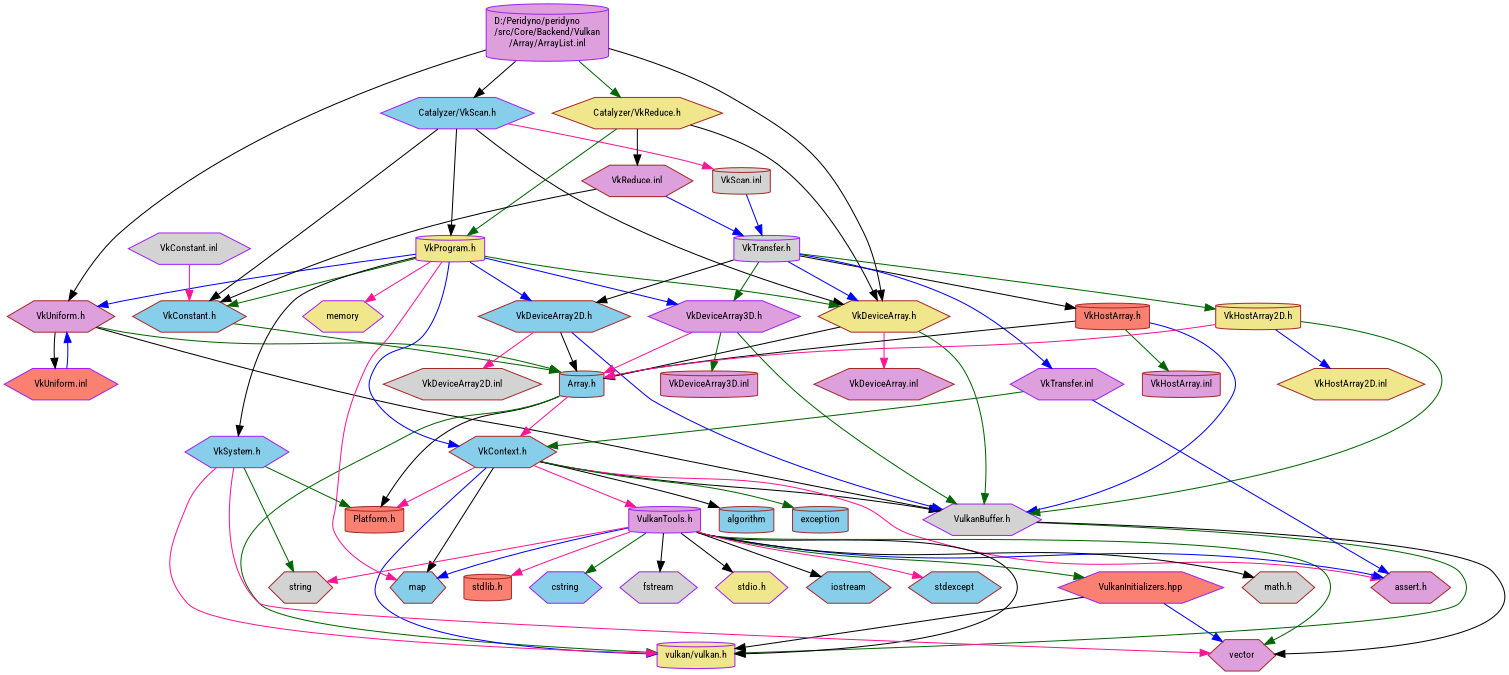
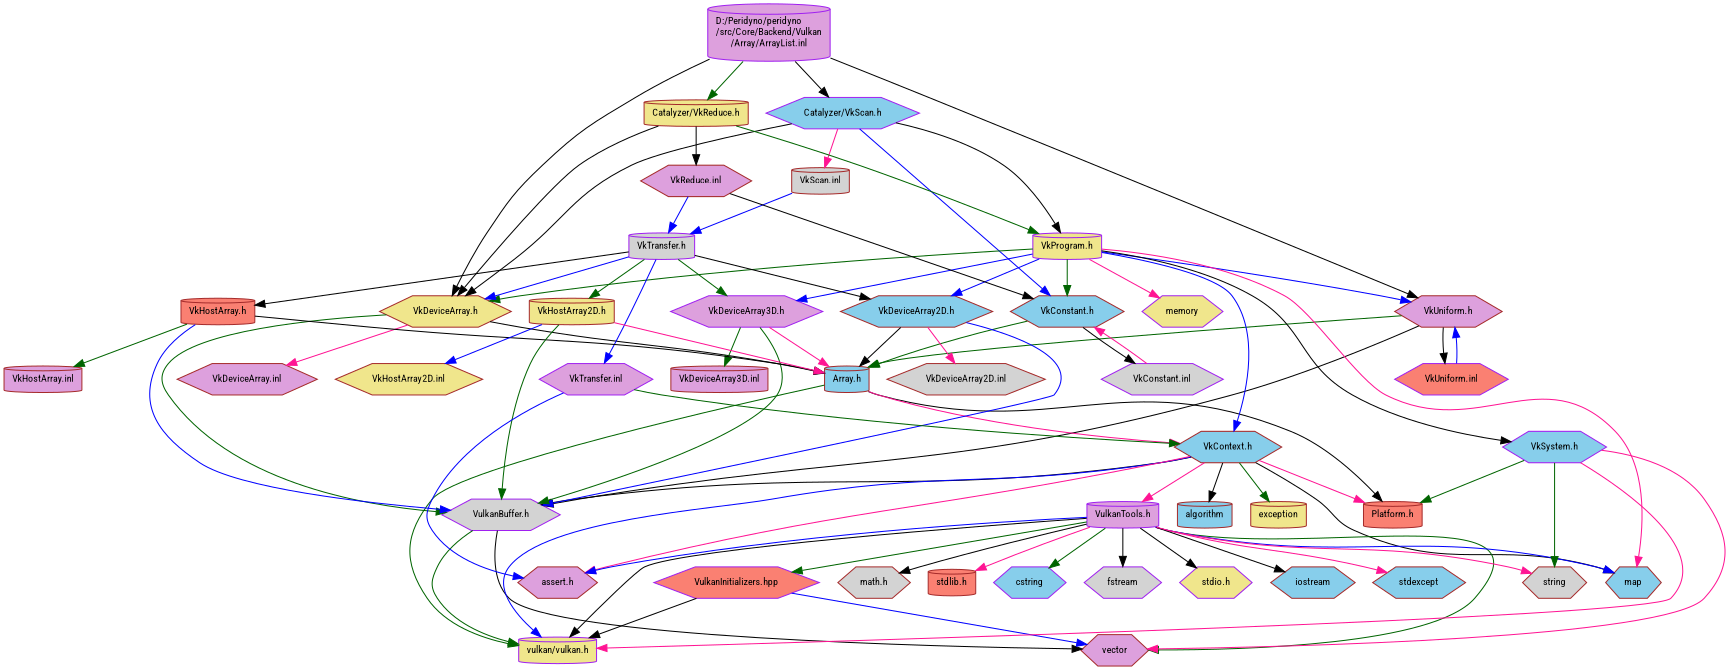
node "Catalyzer/VkReduce.h": shape hexagon -> cylinder
edge "Catalyzer/VkScan.h" -> "VkConstant.h": color black -> blue
edge "VkConstant.h" -> "VkConstant.inl": added
node "exception": fillcolor skyblue -> khaki
